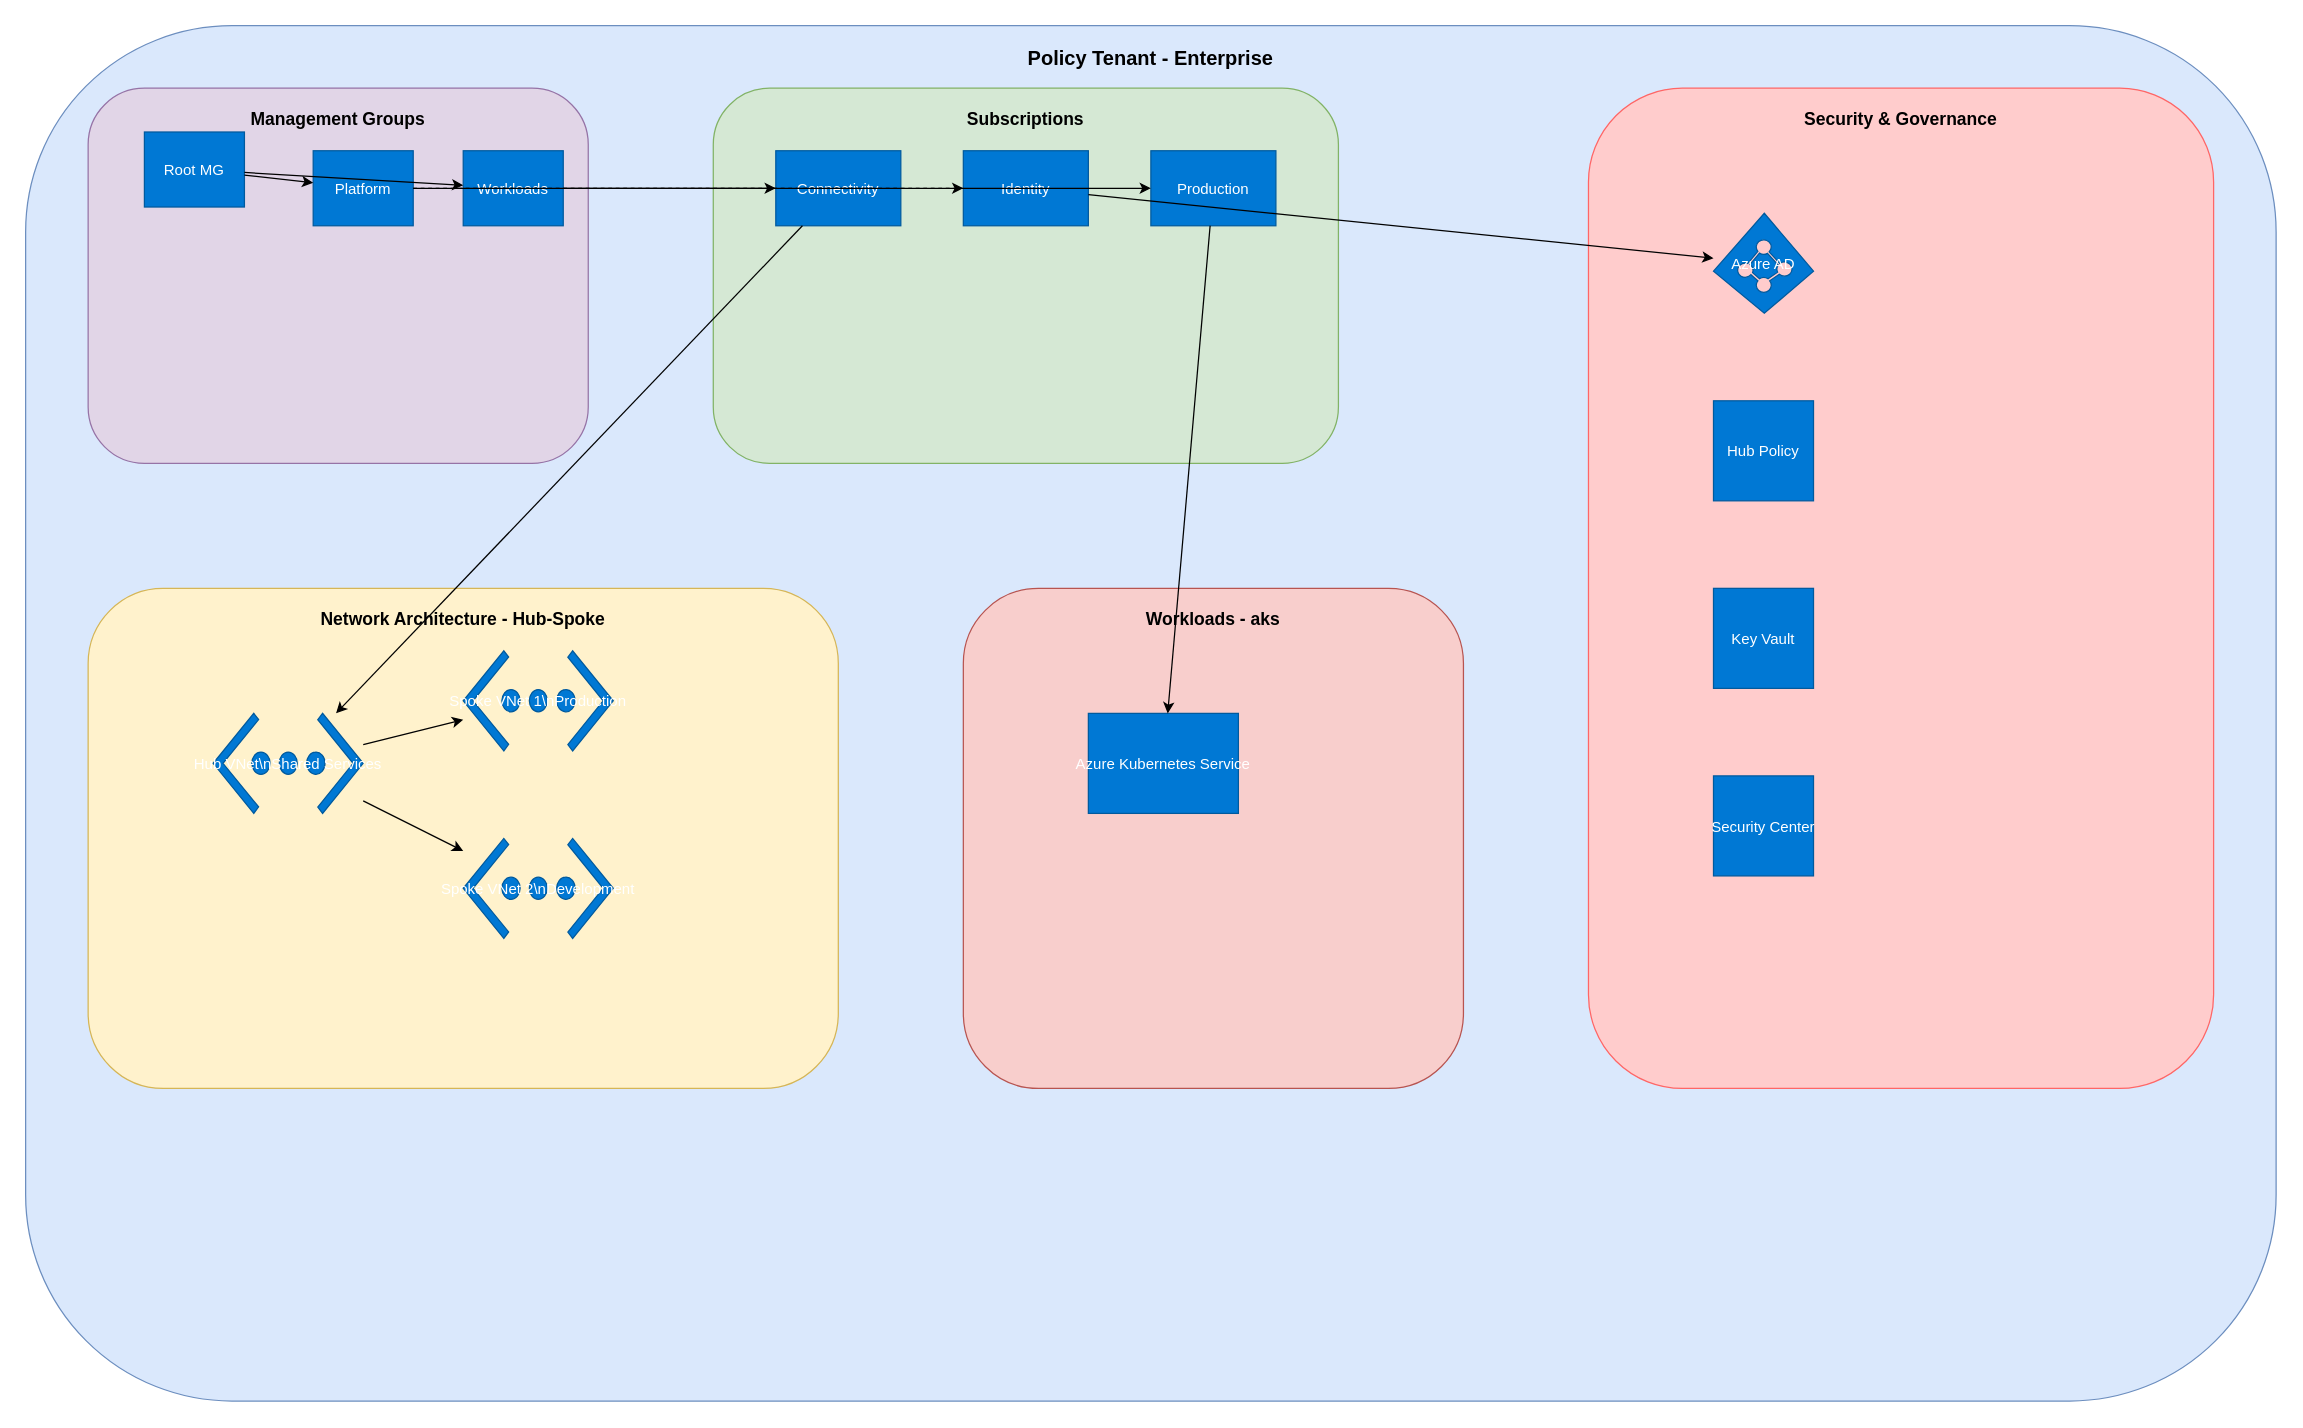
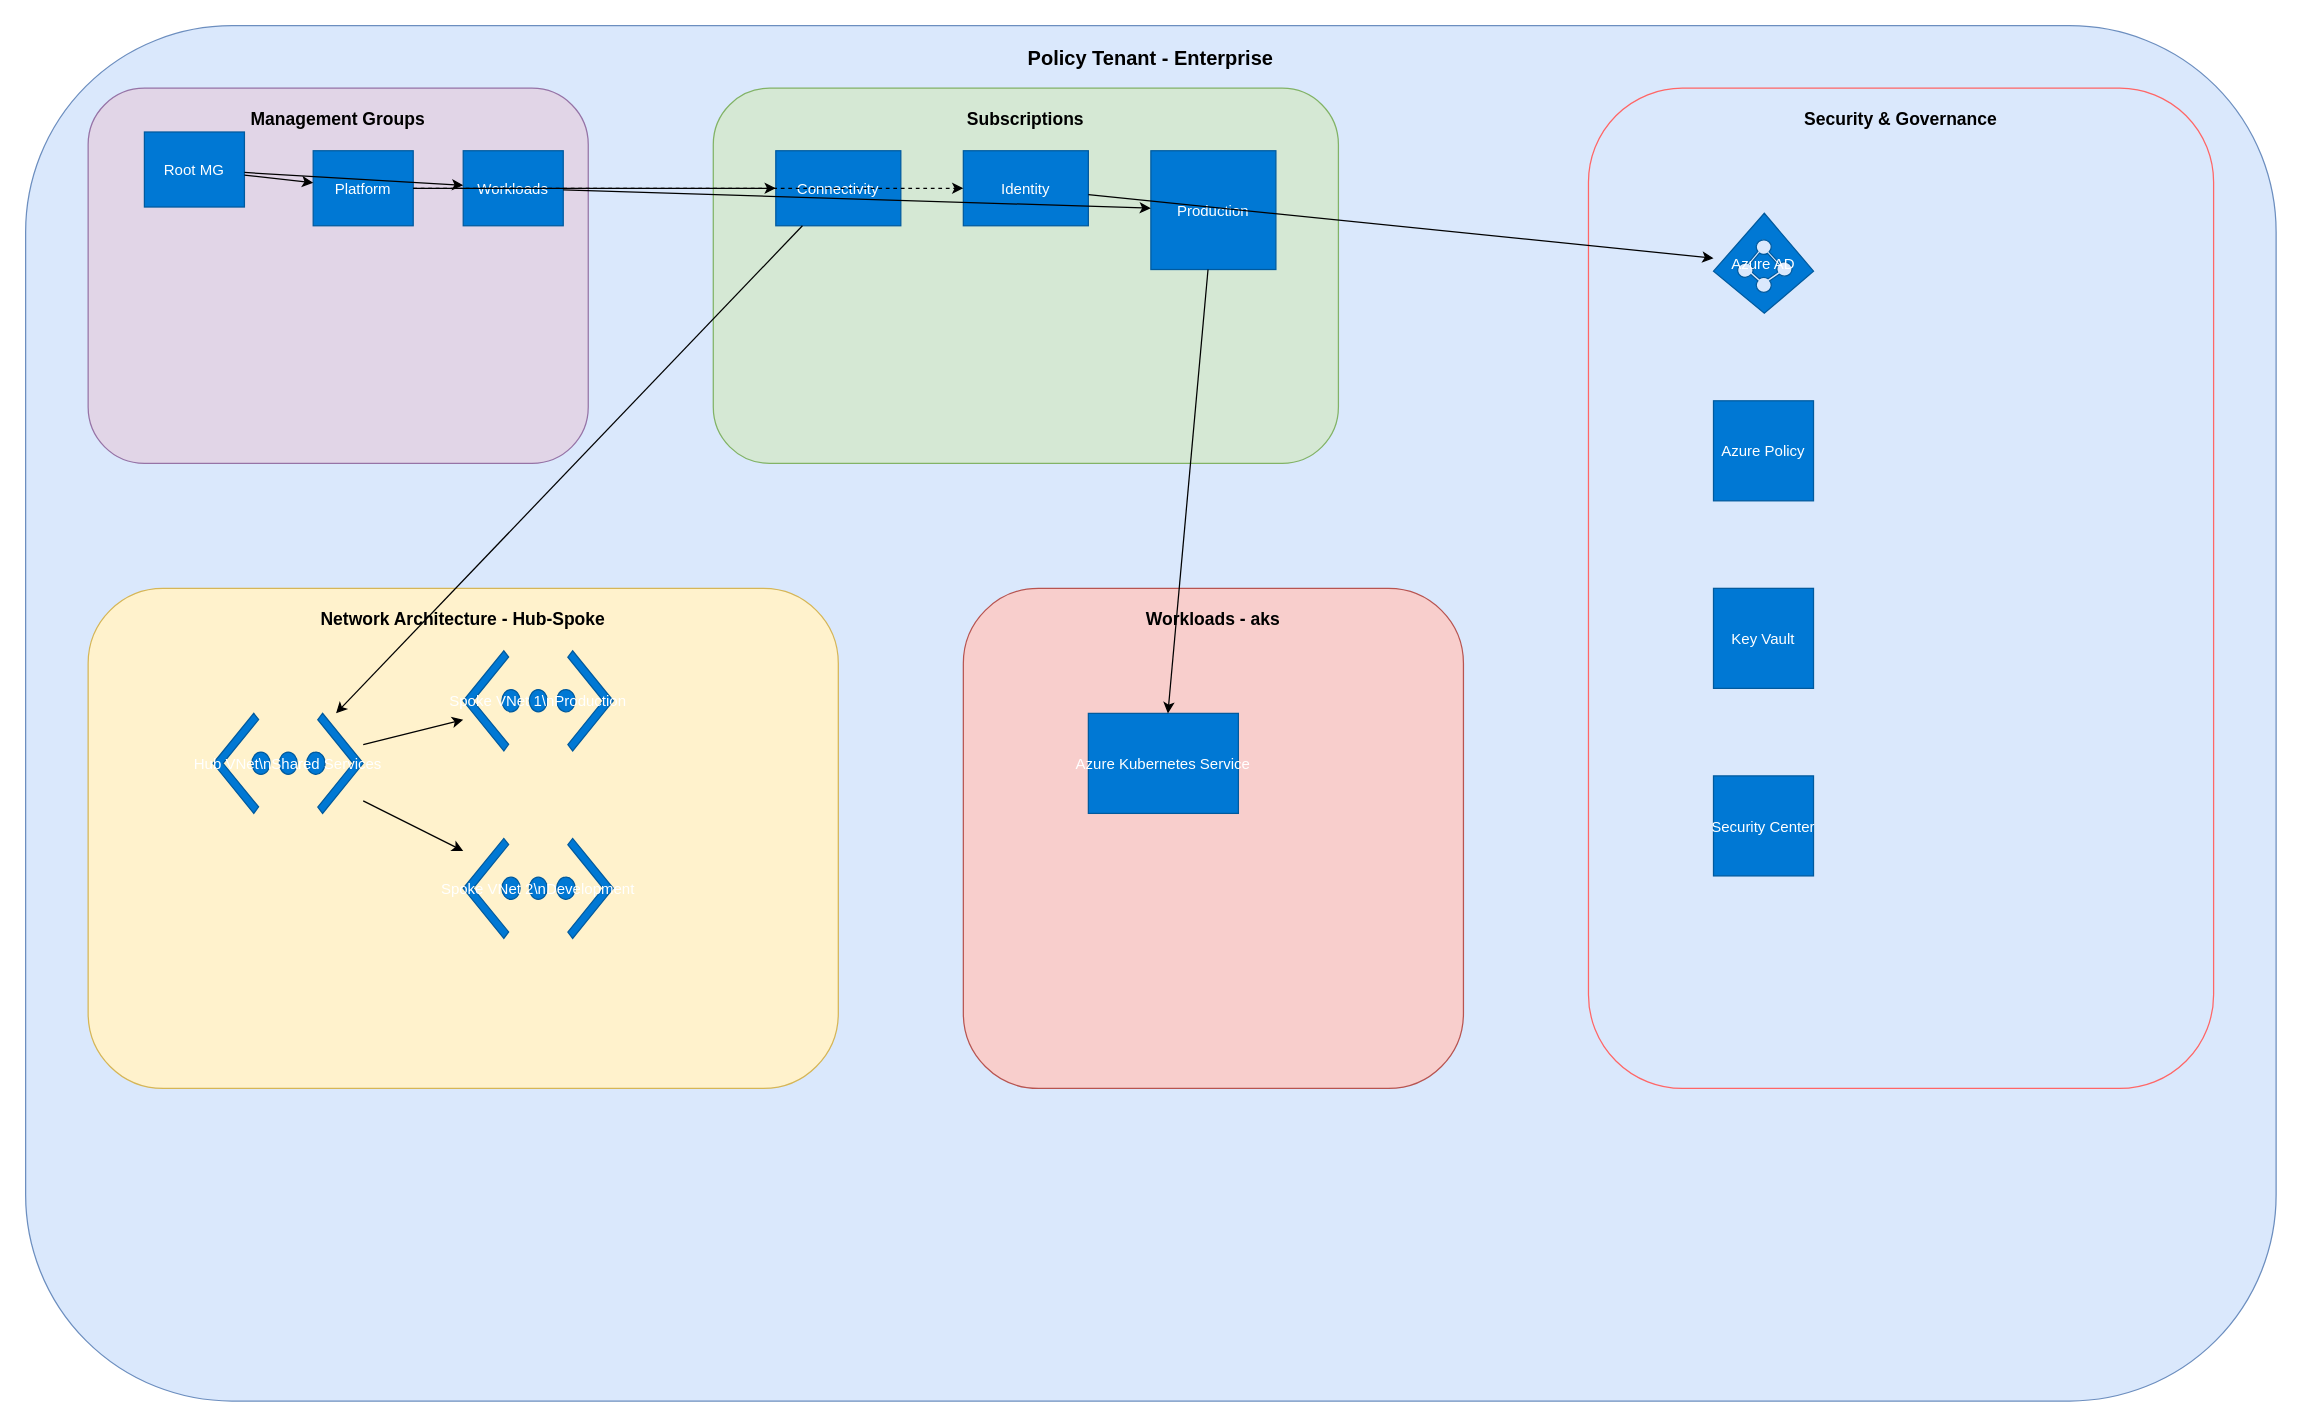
node "Production": size 125x75 -> 125x119
node "Hub Policy": label "Hub Policy" -> "Azure Policy"
node "Security & Governance": fillcolor #ffcccc -> #dae8fc
